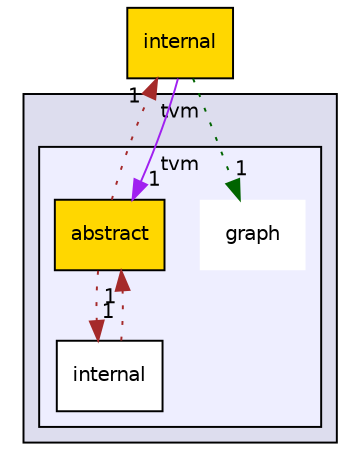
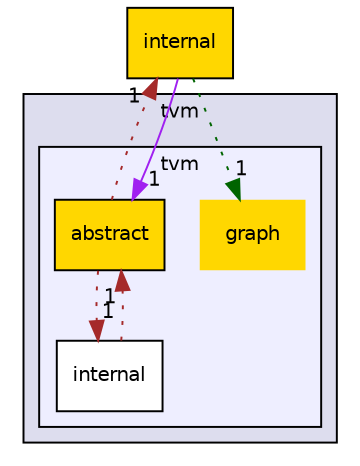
node "graph": fillcolor white -> gold
